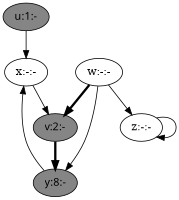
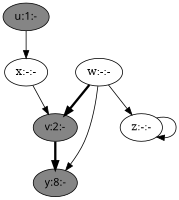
edge "y:8:-" -> "x:-:-": removed
